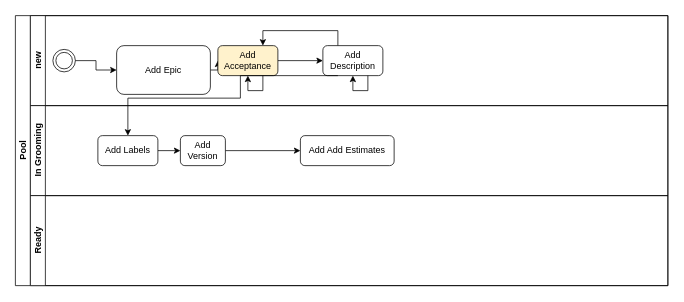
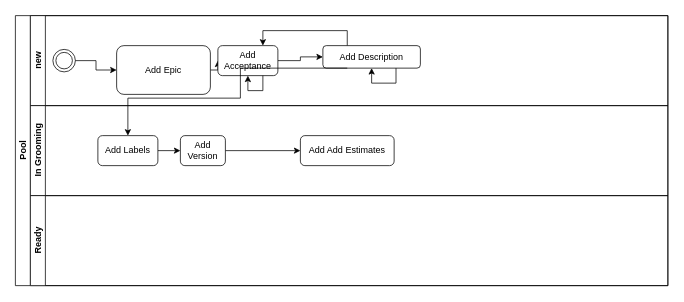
node "Add Acceptance": fillcolor #fff2cc -> #ffffff
node "Add Description": size 60x30 -> 98x23
